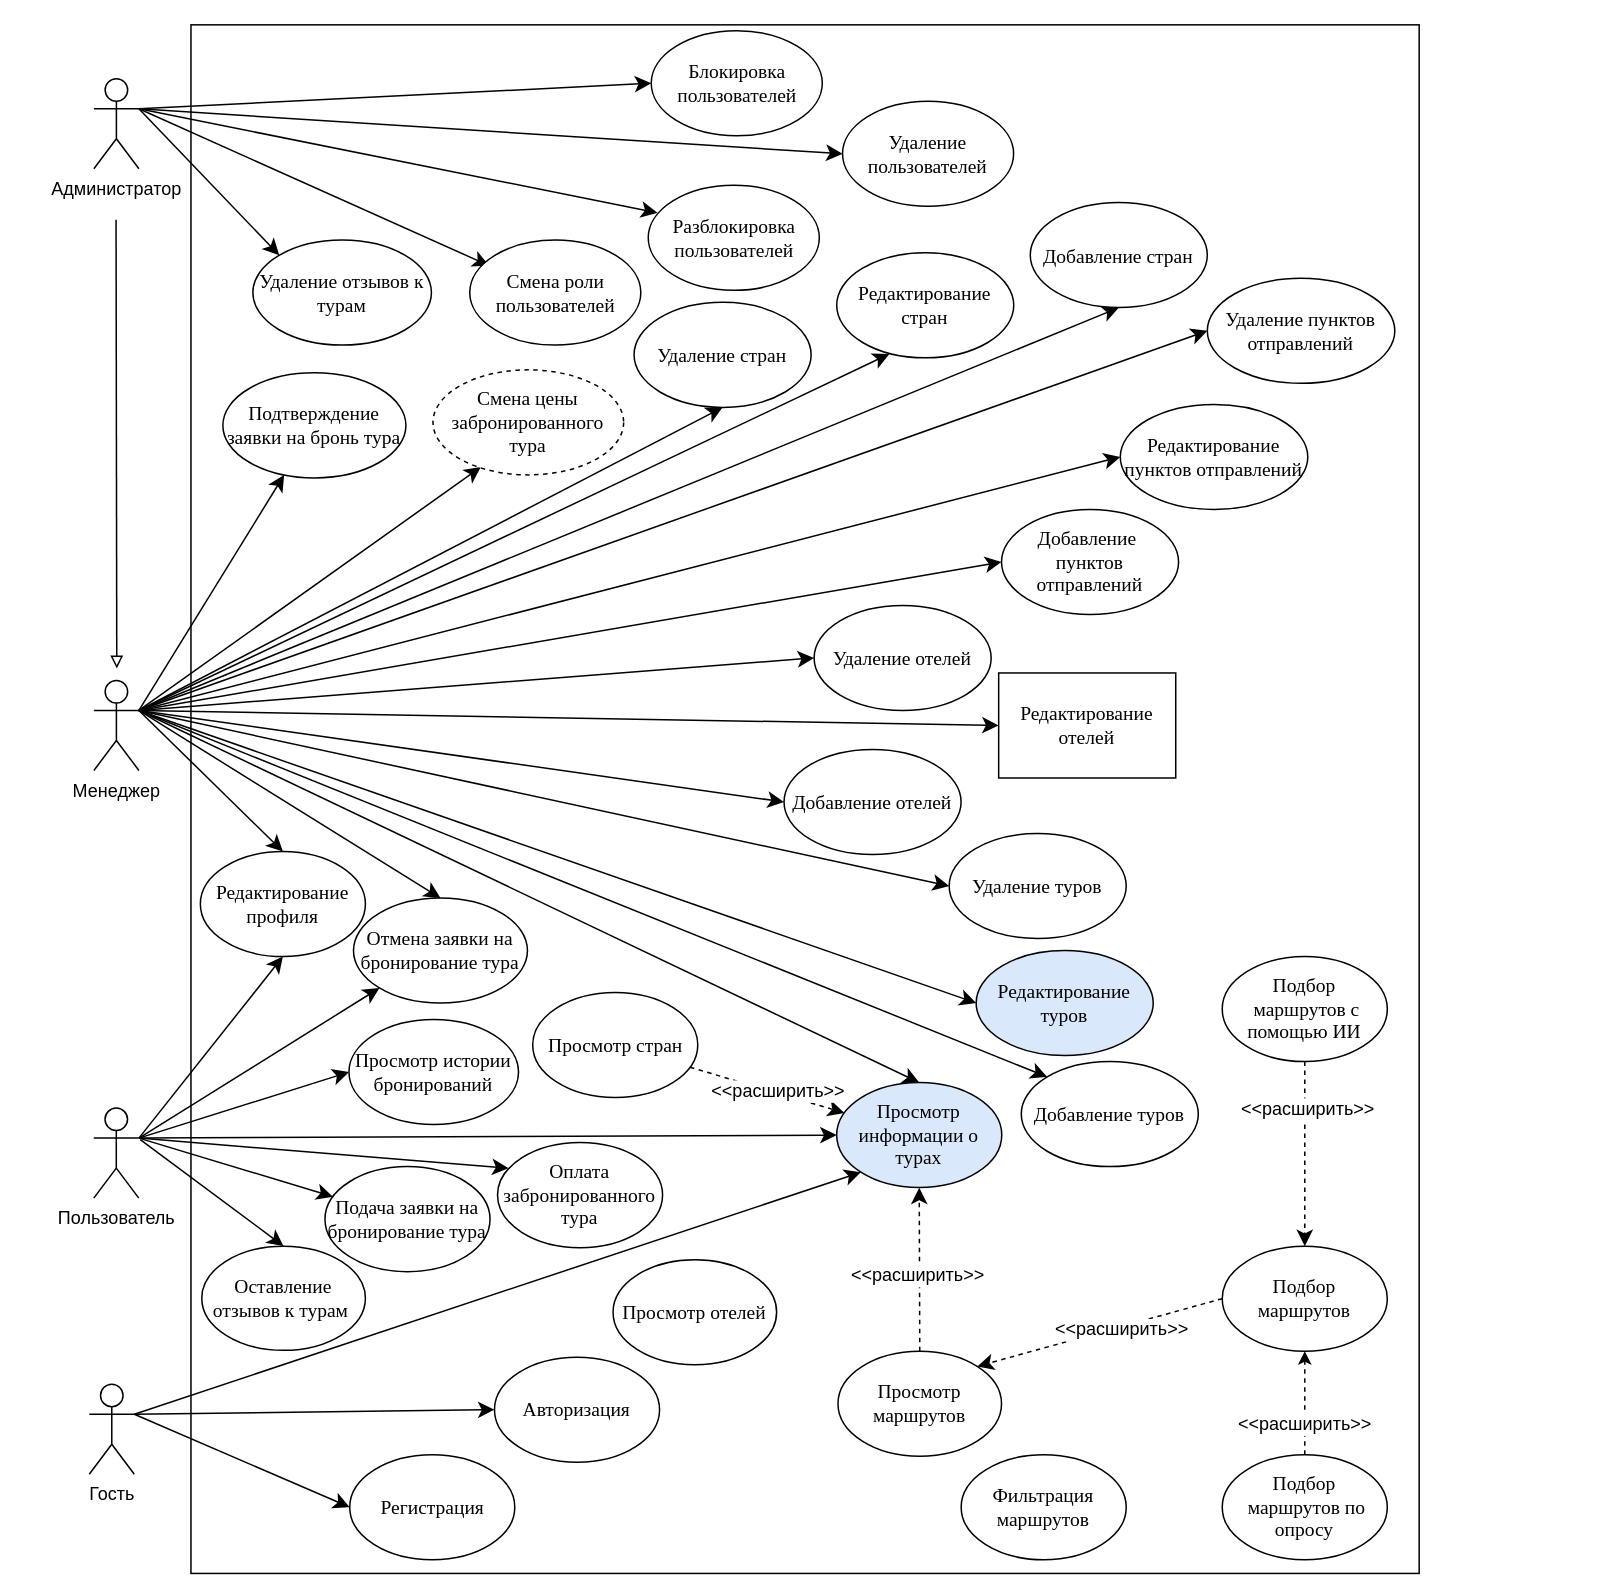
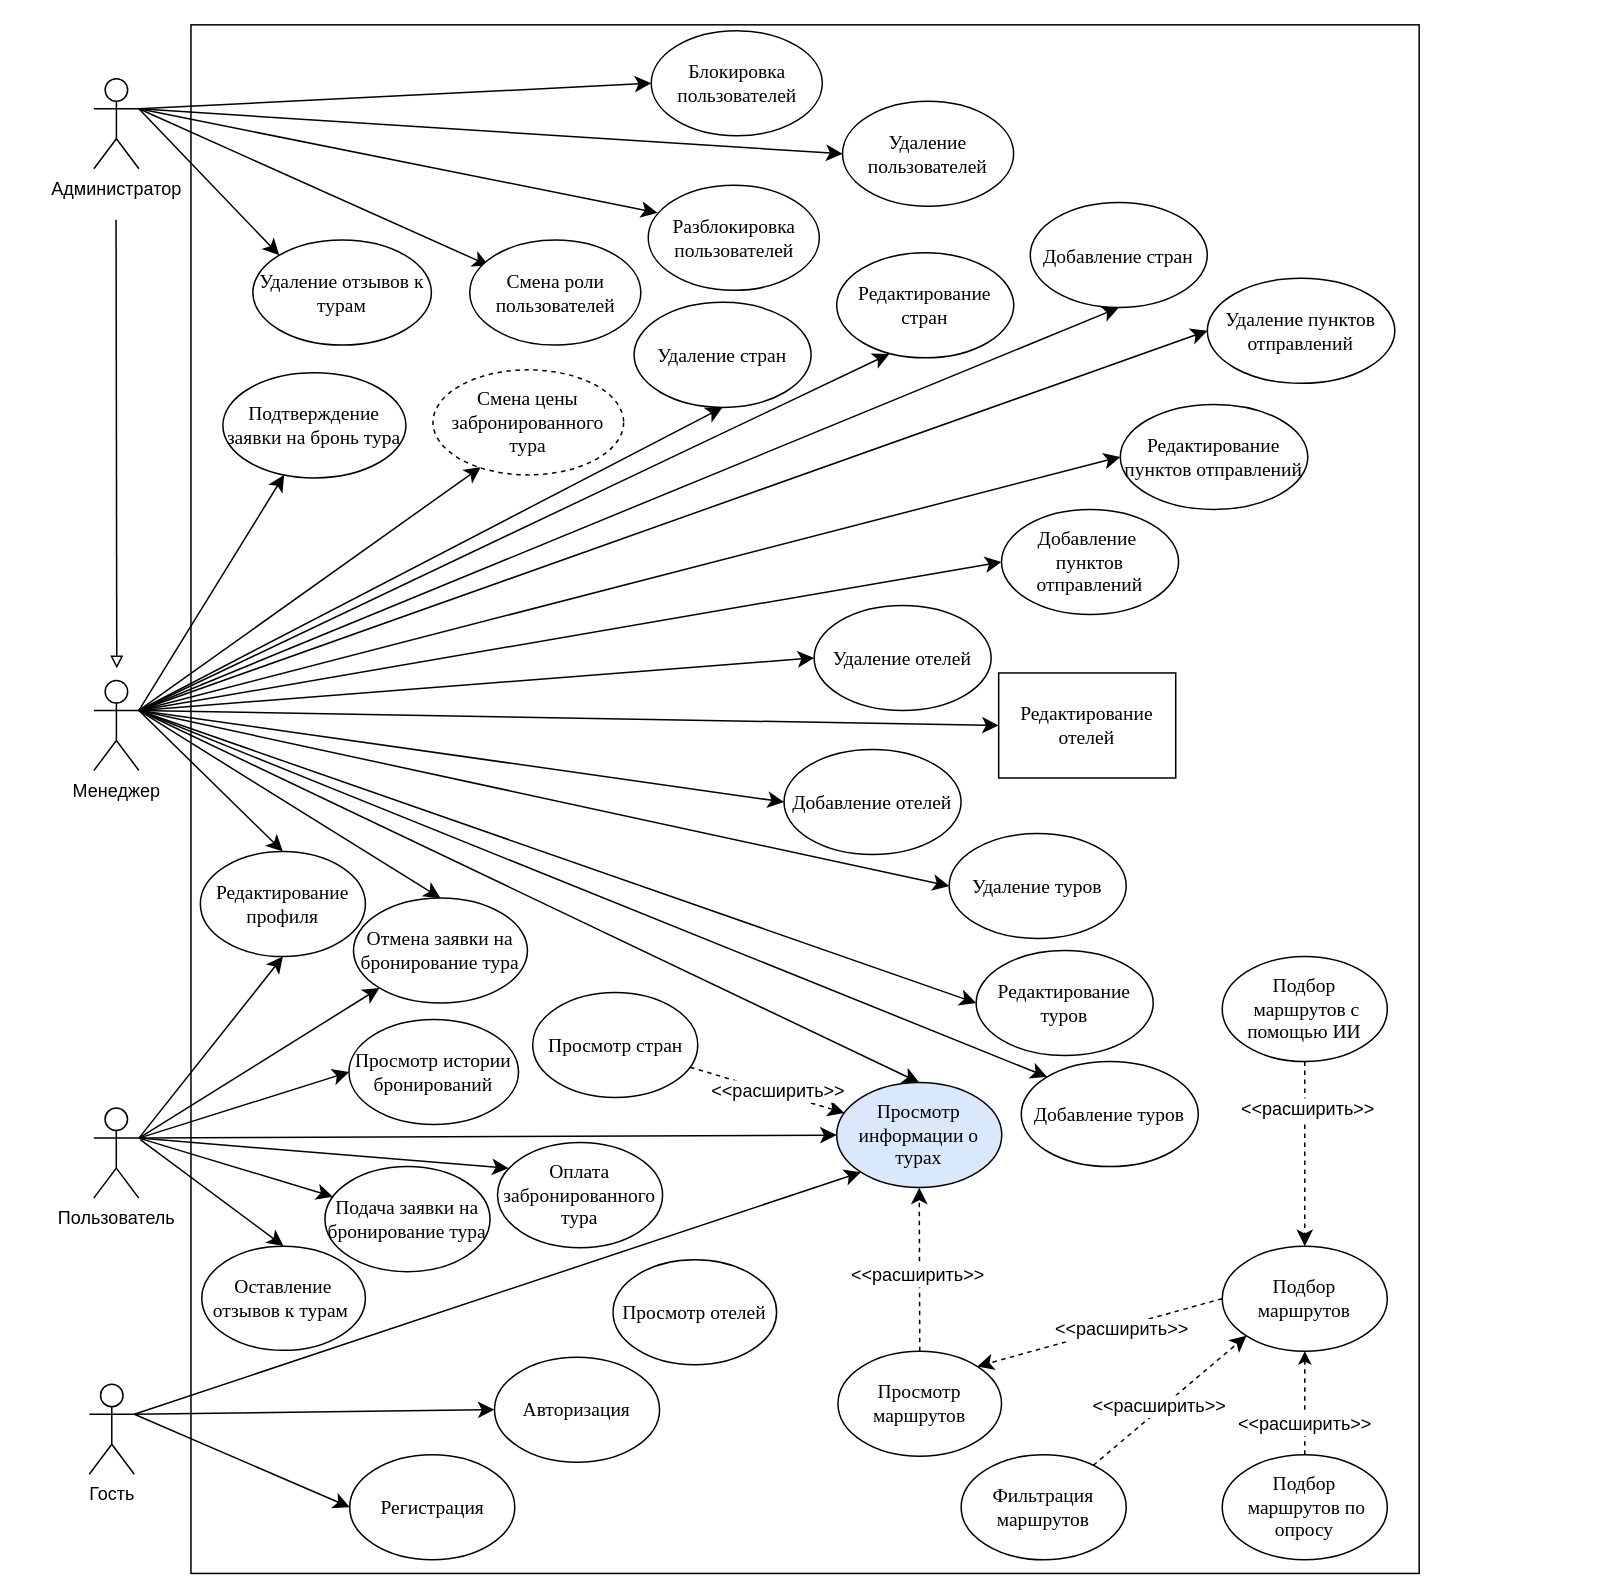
node "Редактирование туров": fillcolor #dae8fc -> #ffffff
edge "Фильтрация маршрутов" -> "Подбор маршрутов": added, label "<<расширить>>"
